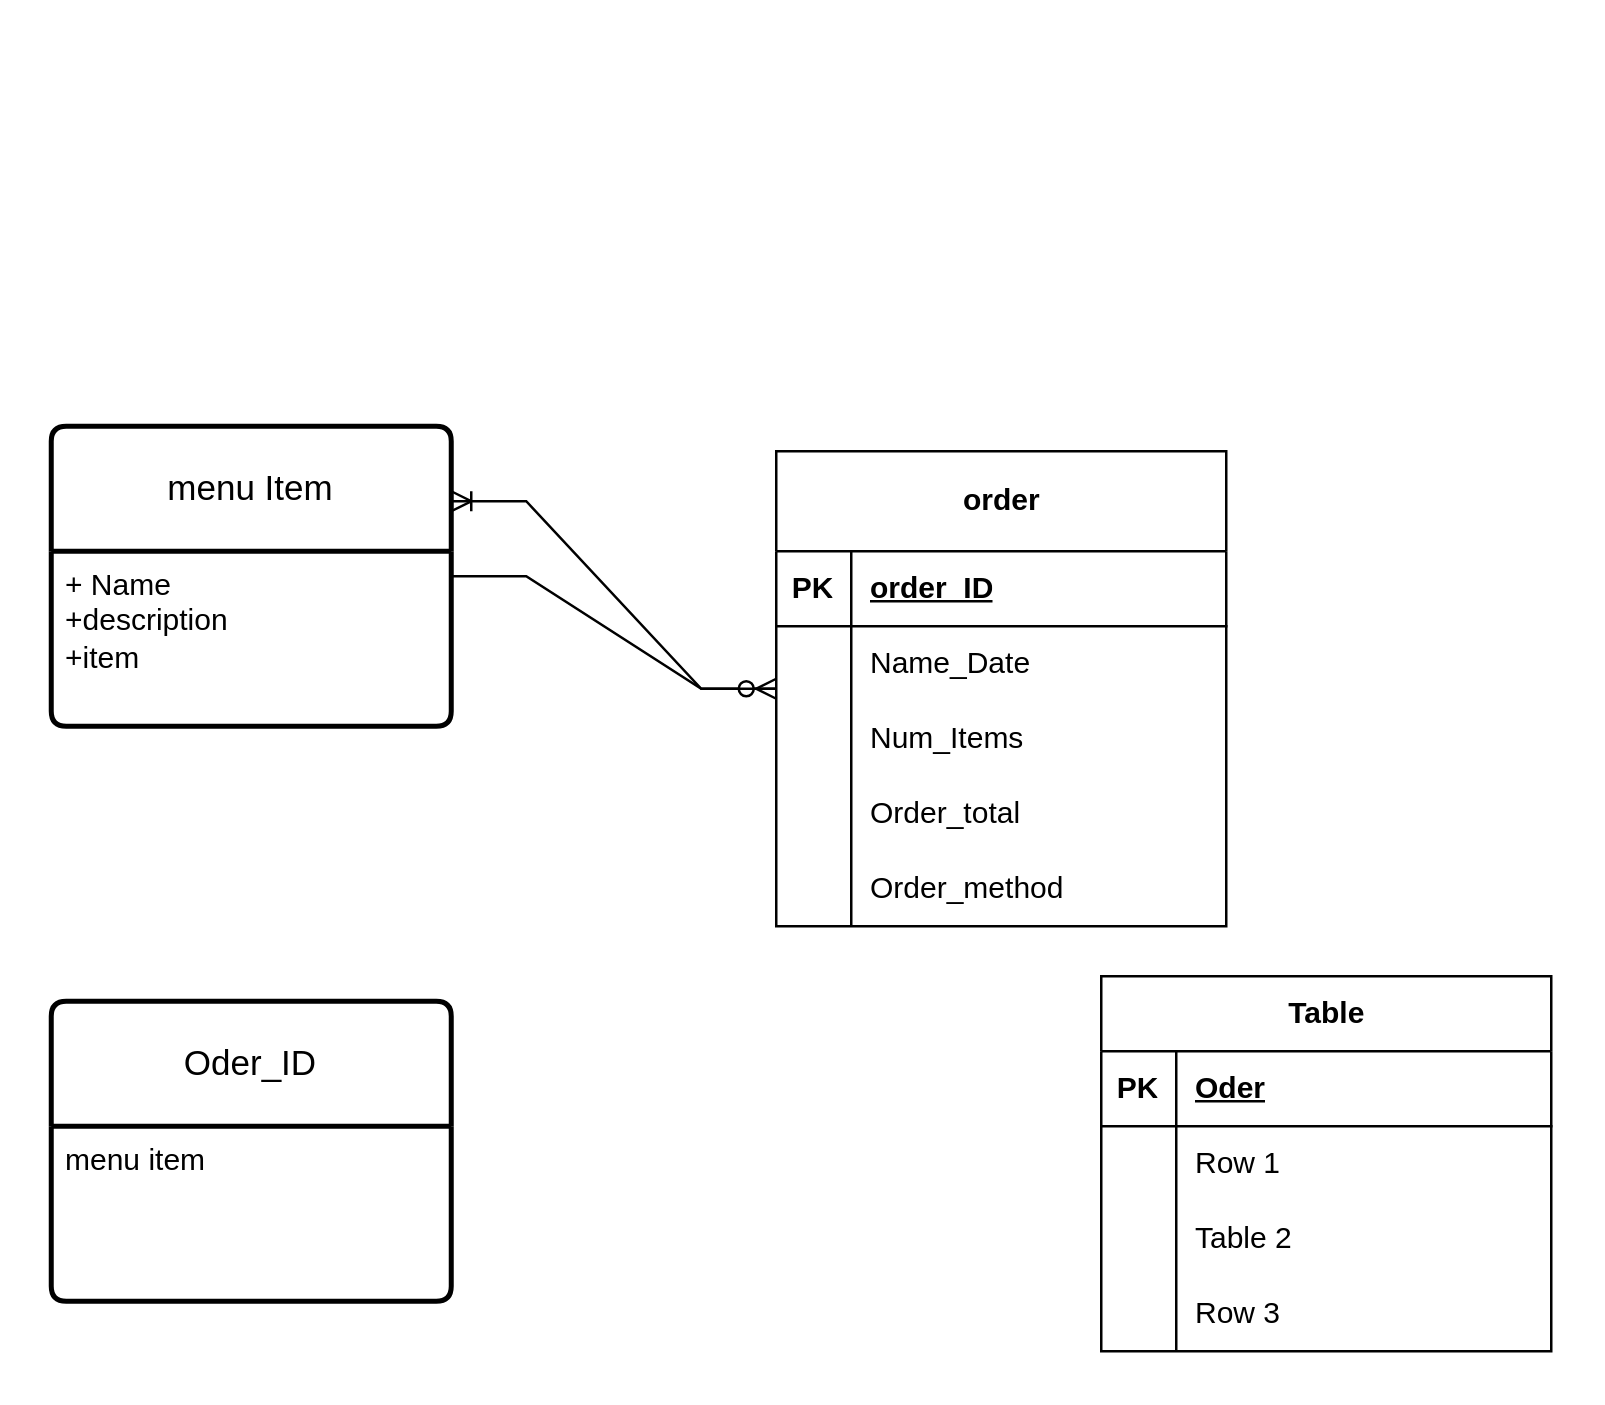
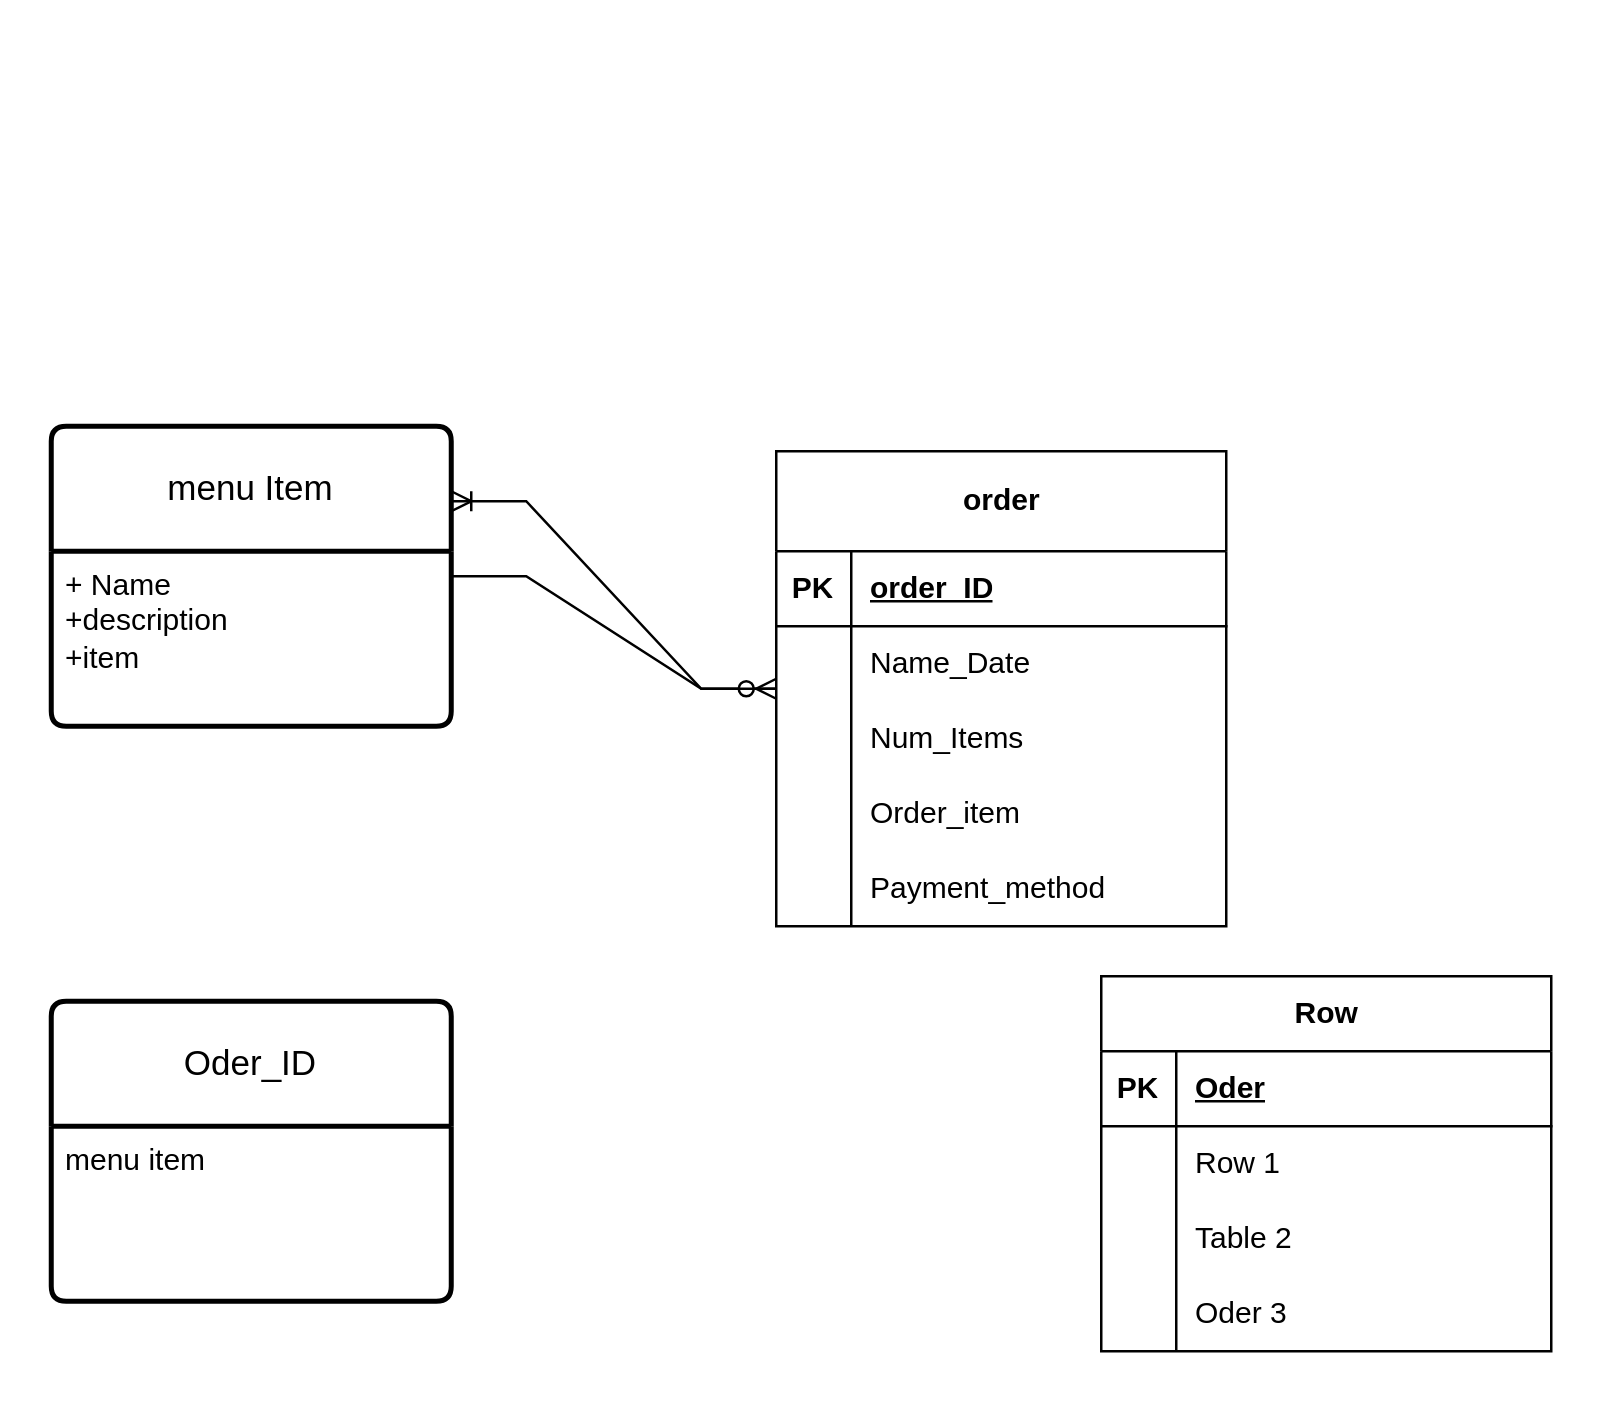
node "Order_total": label "Order_total" -> "Order_item"
node "Order_method": label "Order_method" -> "Payment_method"
node "Table": label "Table" -> "Row"
node "Row 3": label "Row 3" -> "Oder 3"
